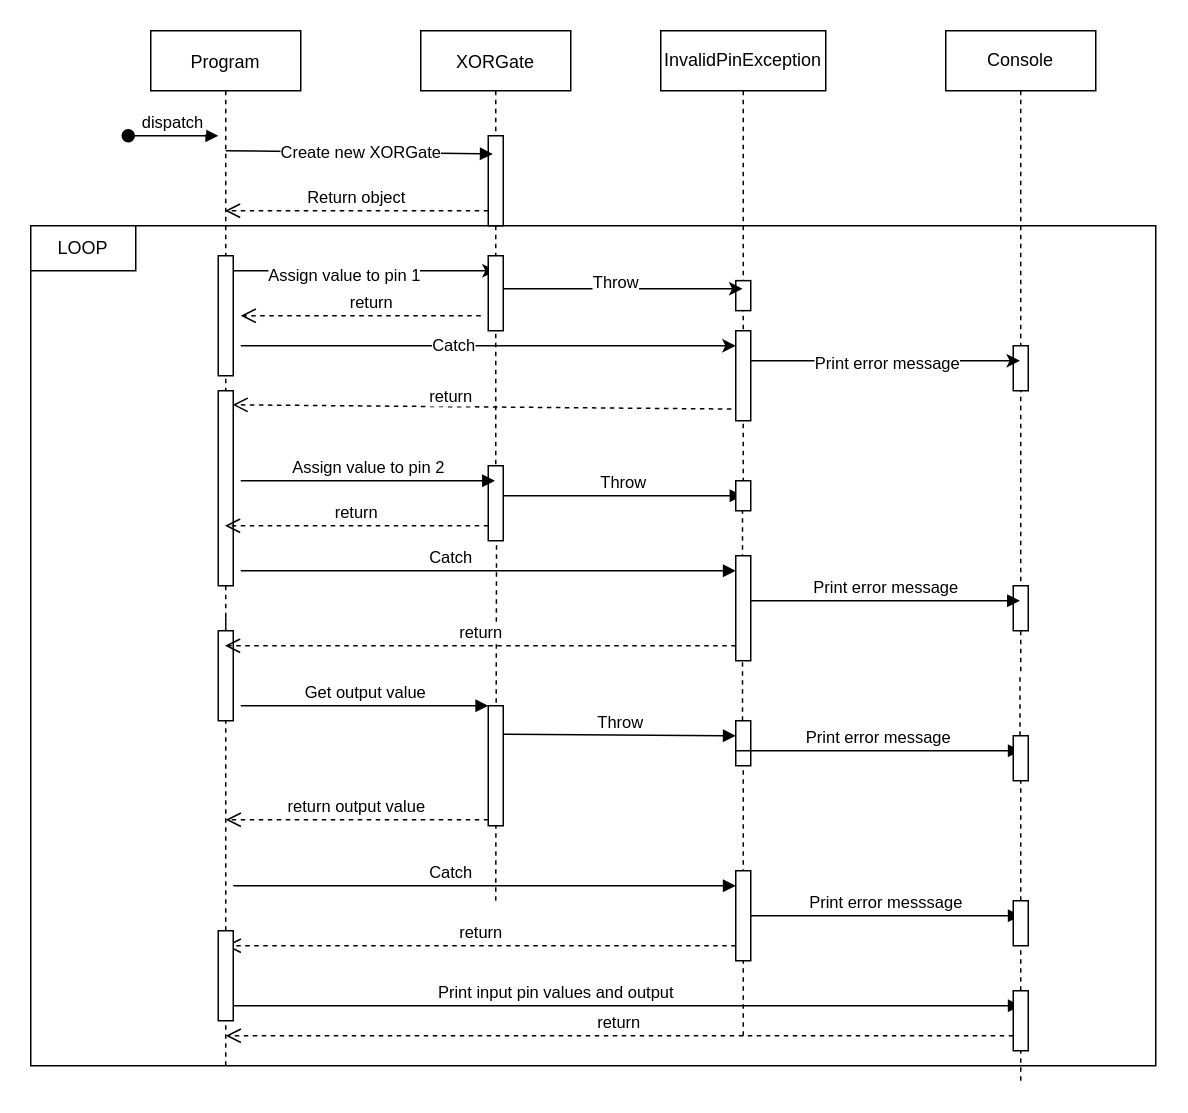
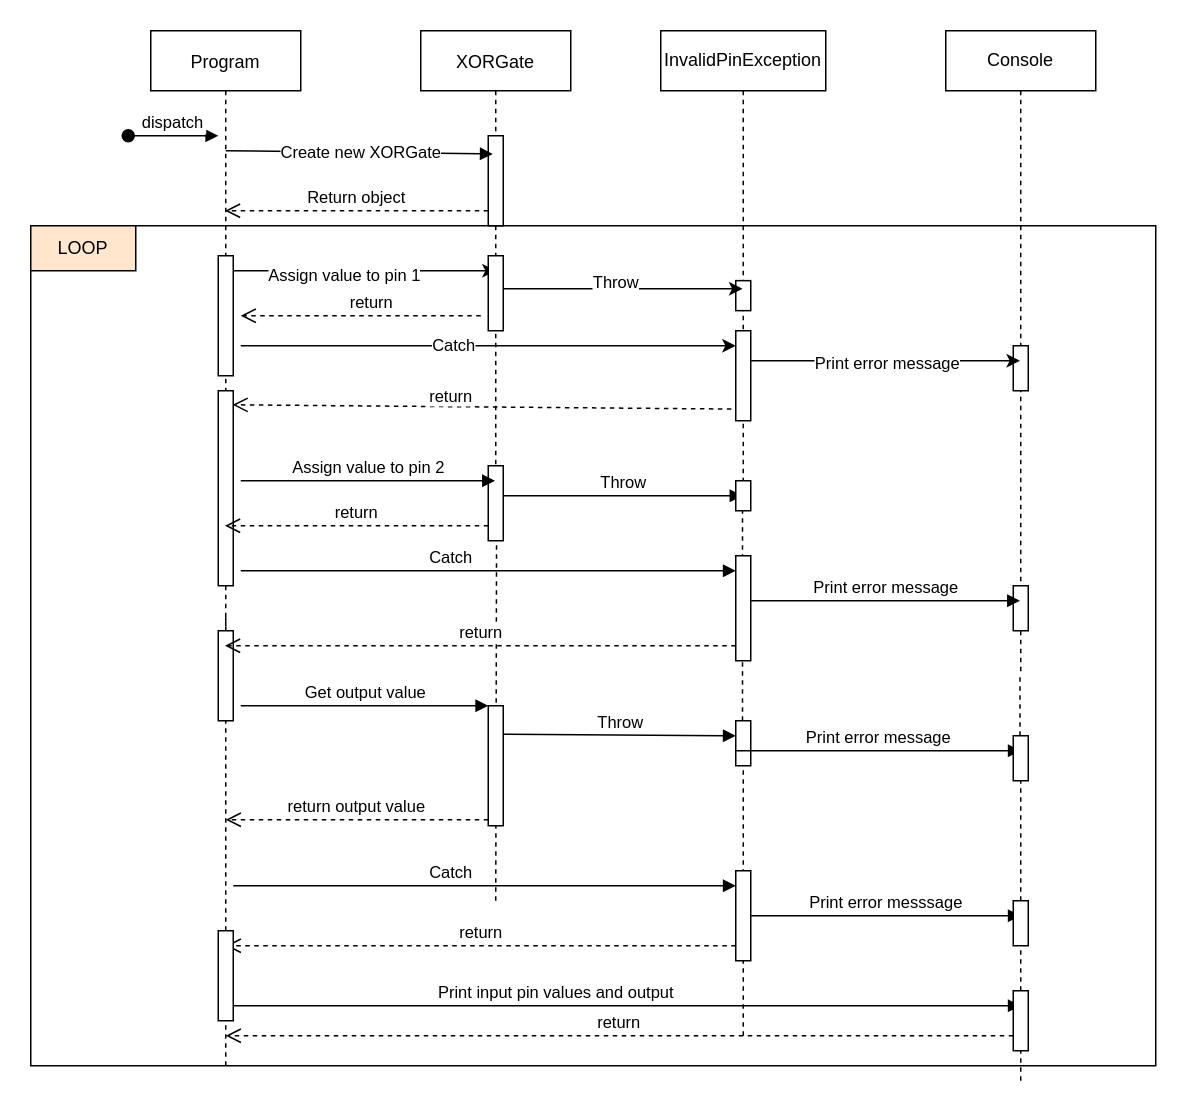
node "LOOP": fillcolor #ffffff -> #ffe6cc
